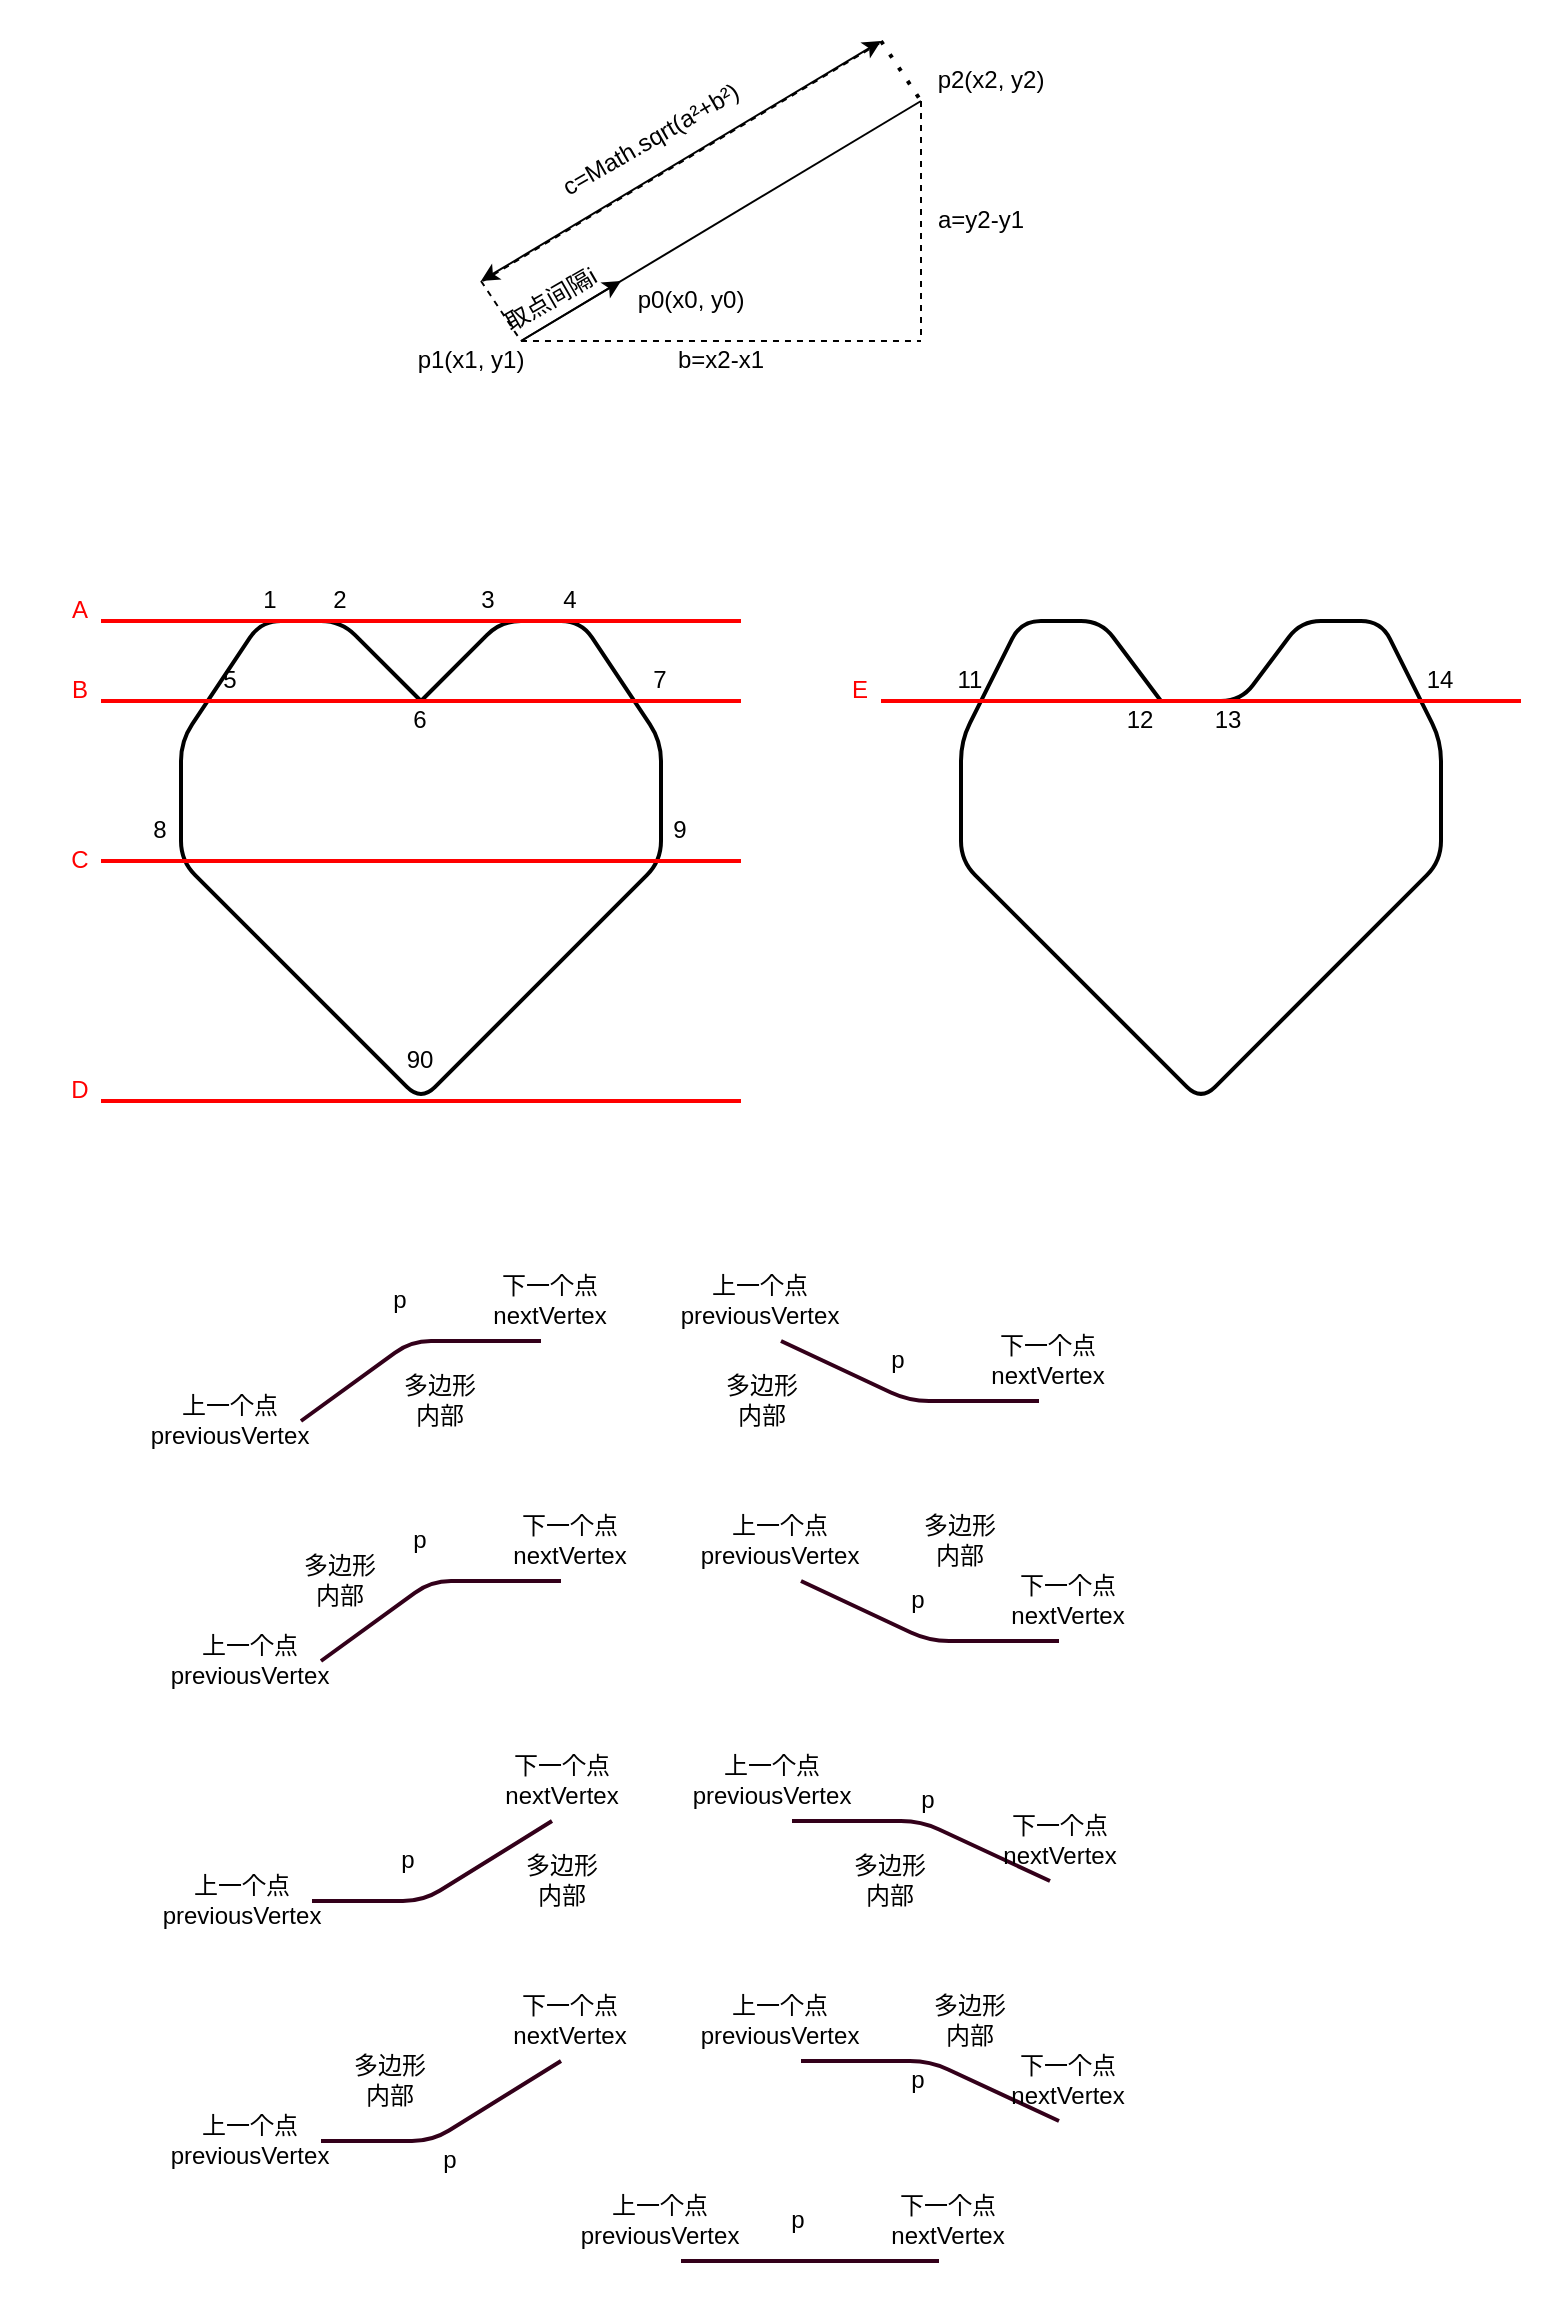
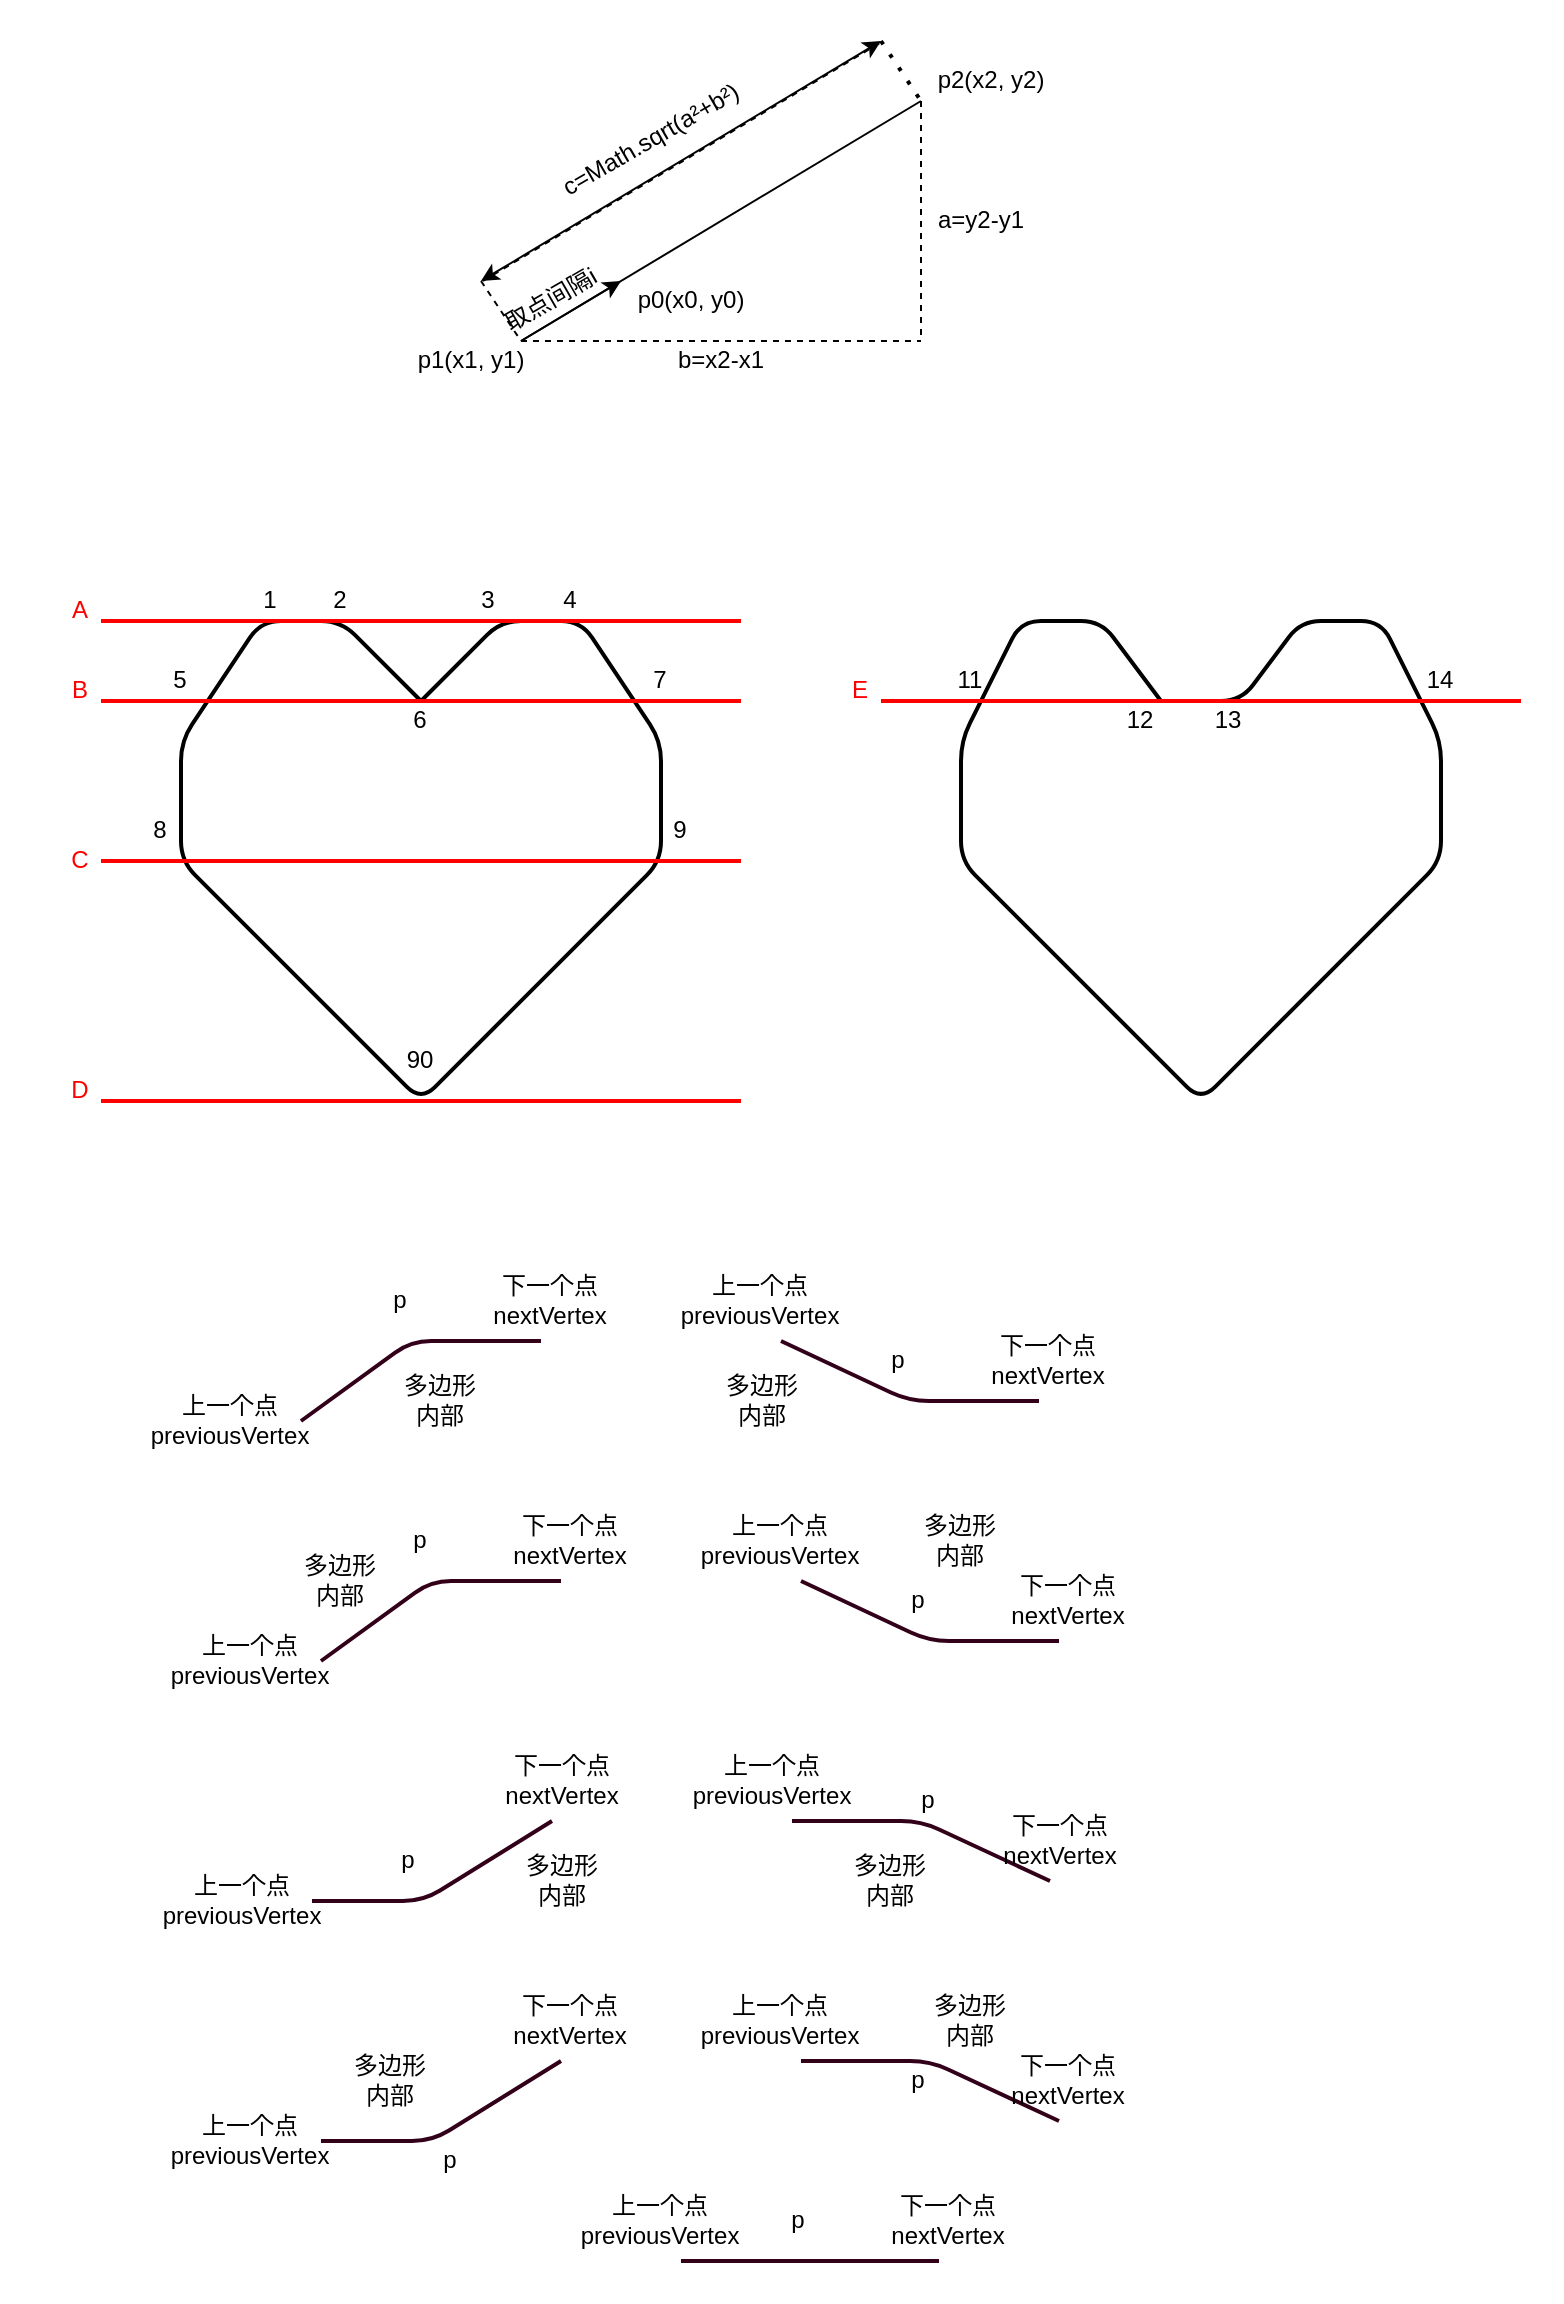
node "5": moved (231, 681) -> (181, 681)
